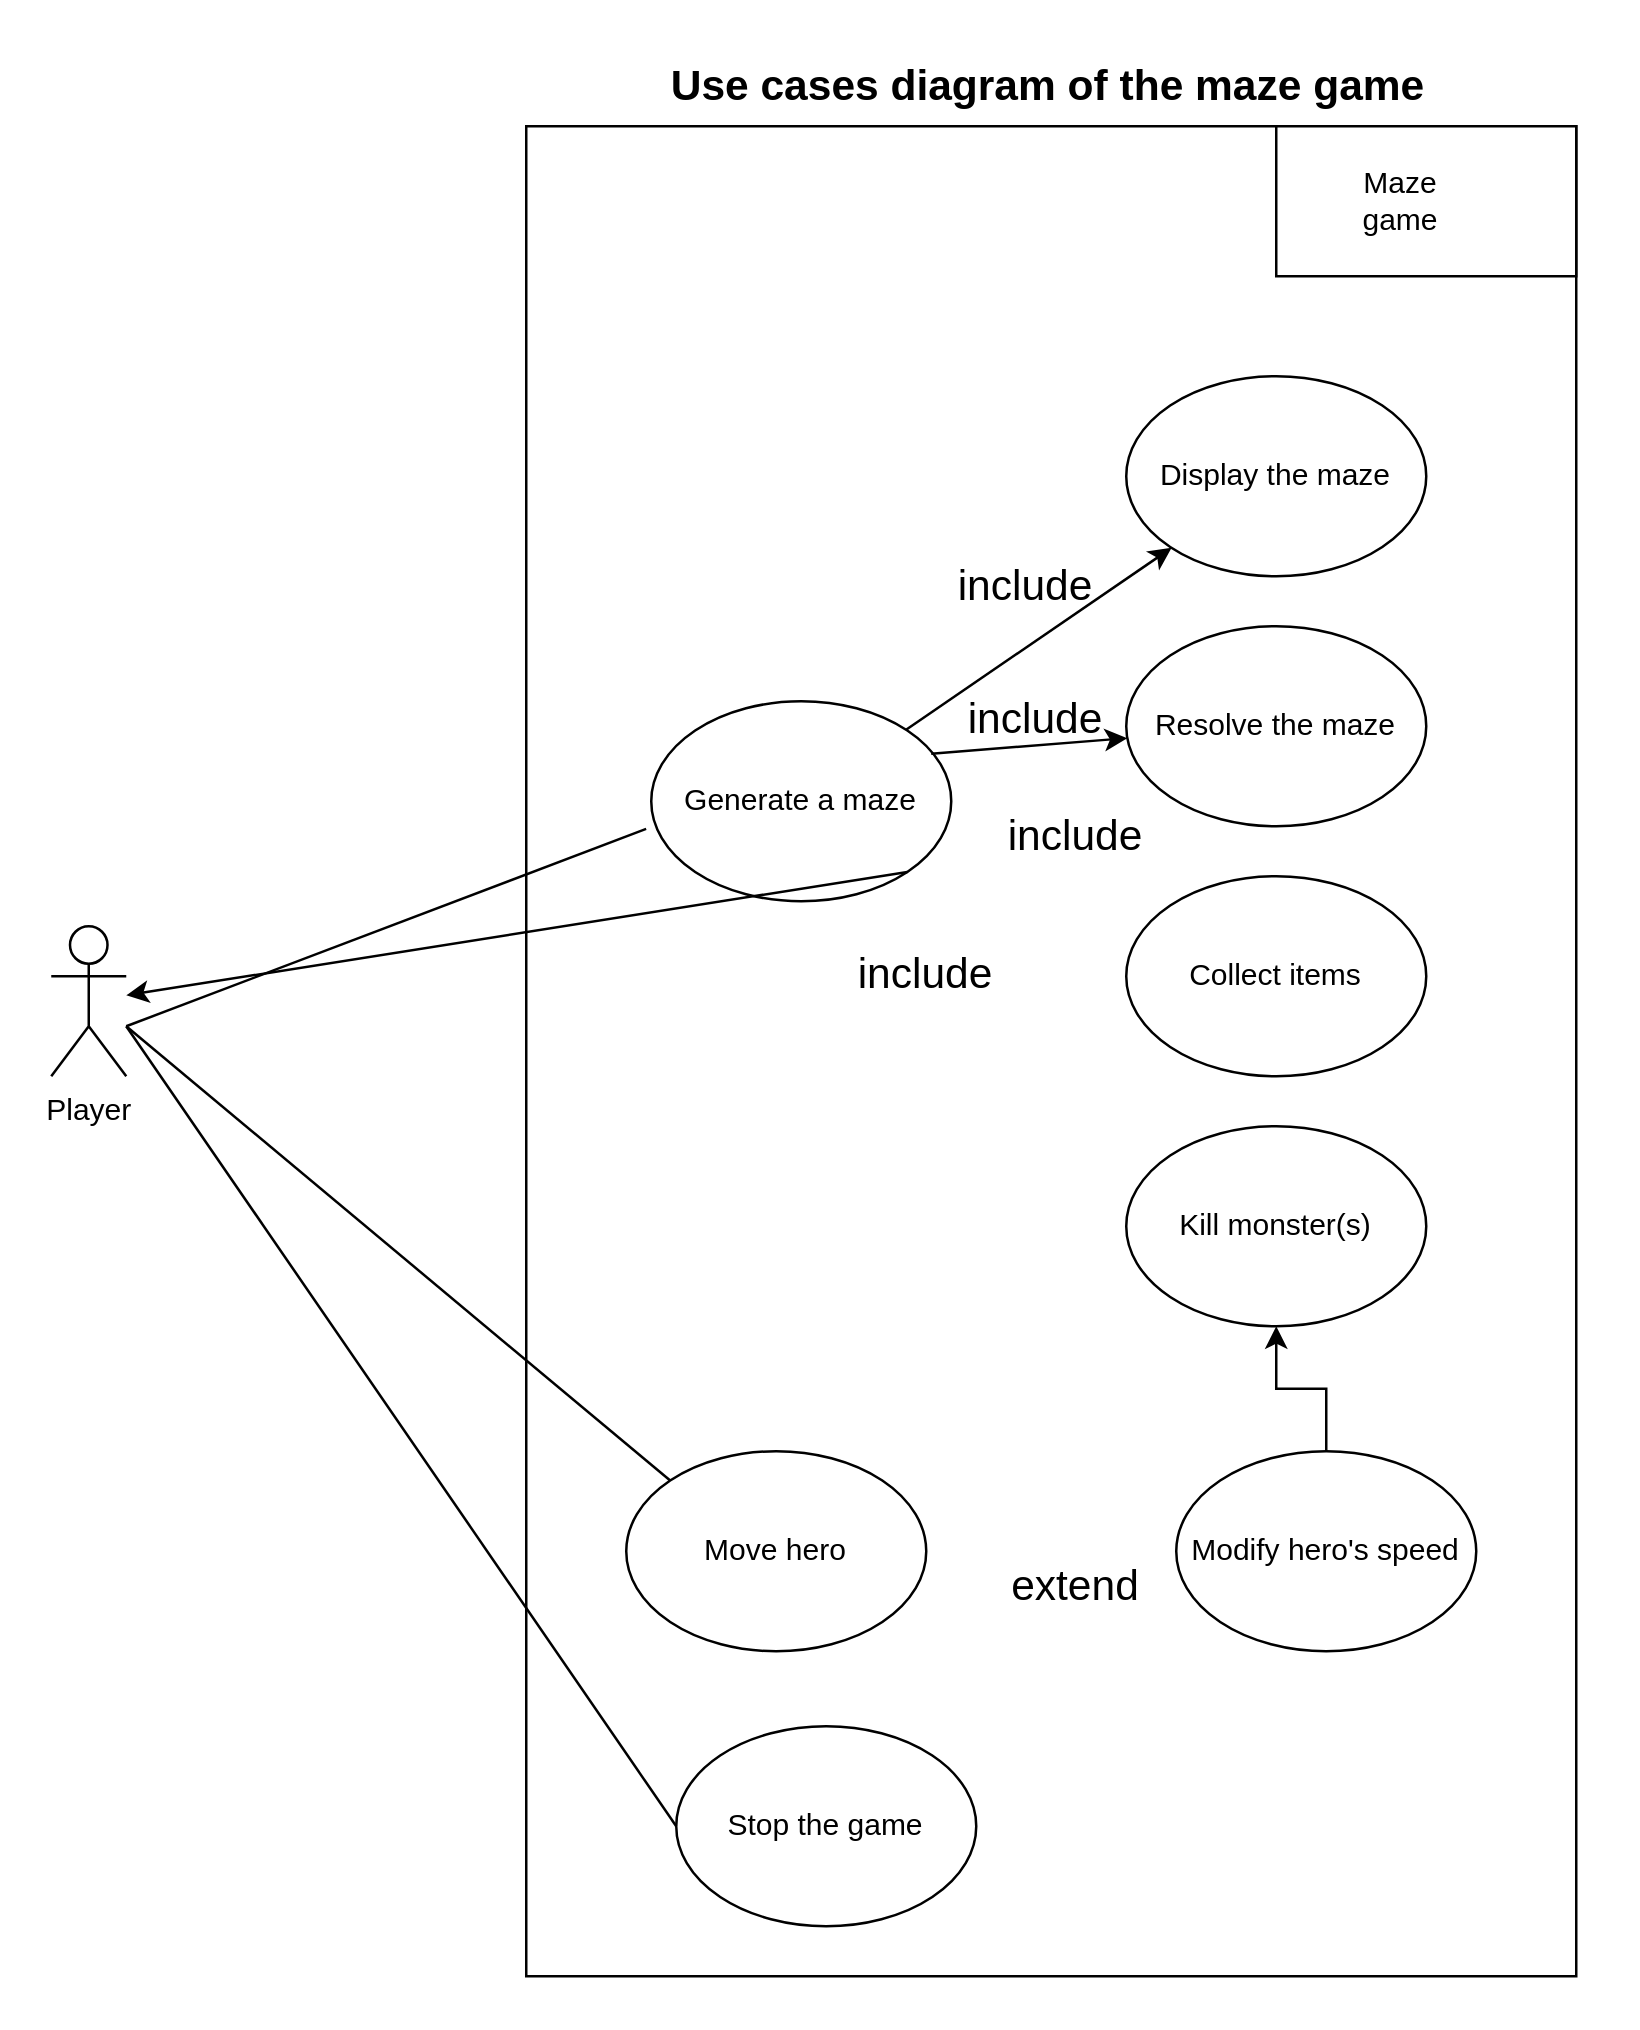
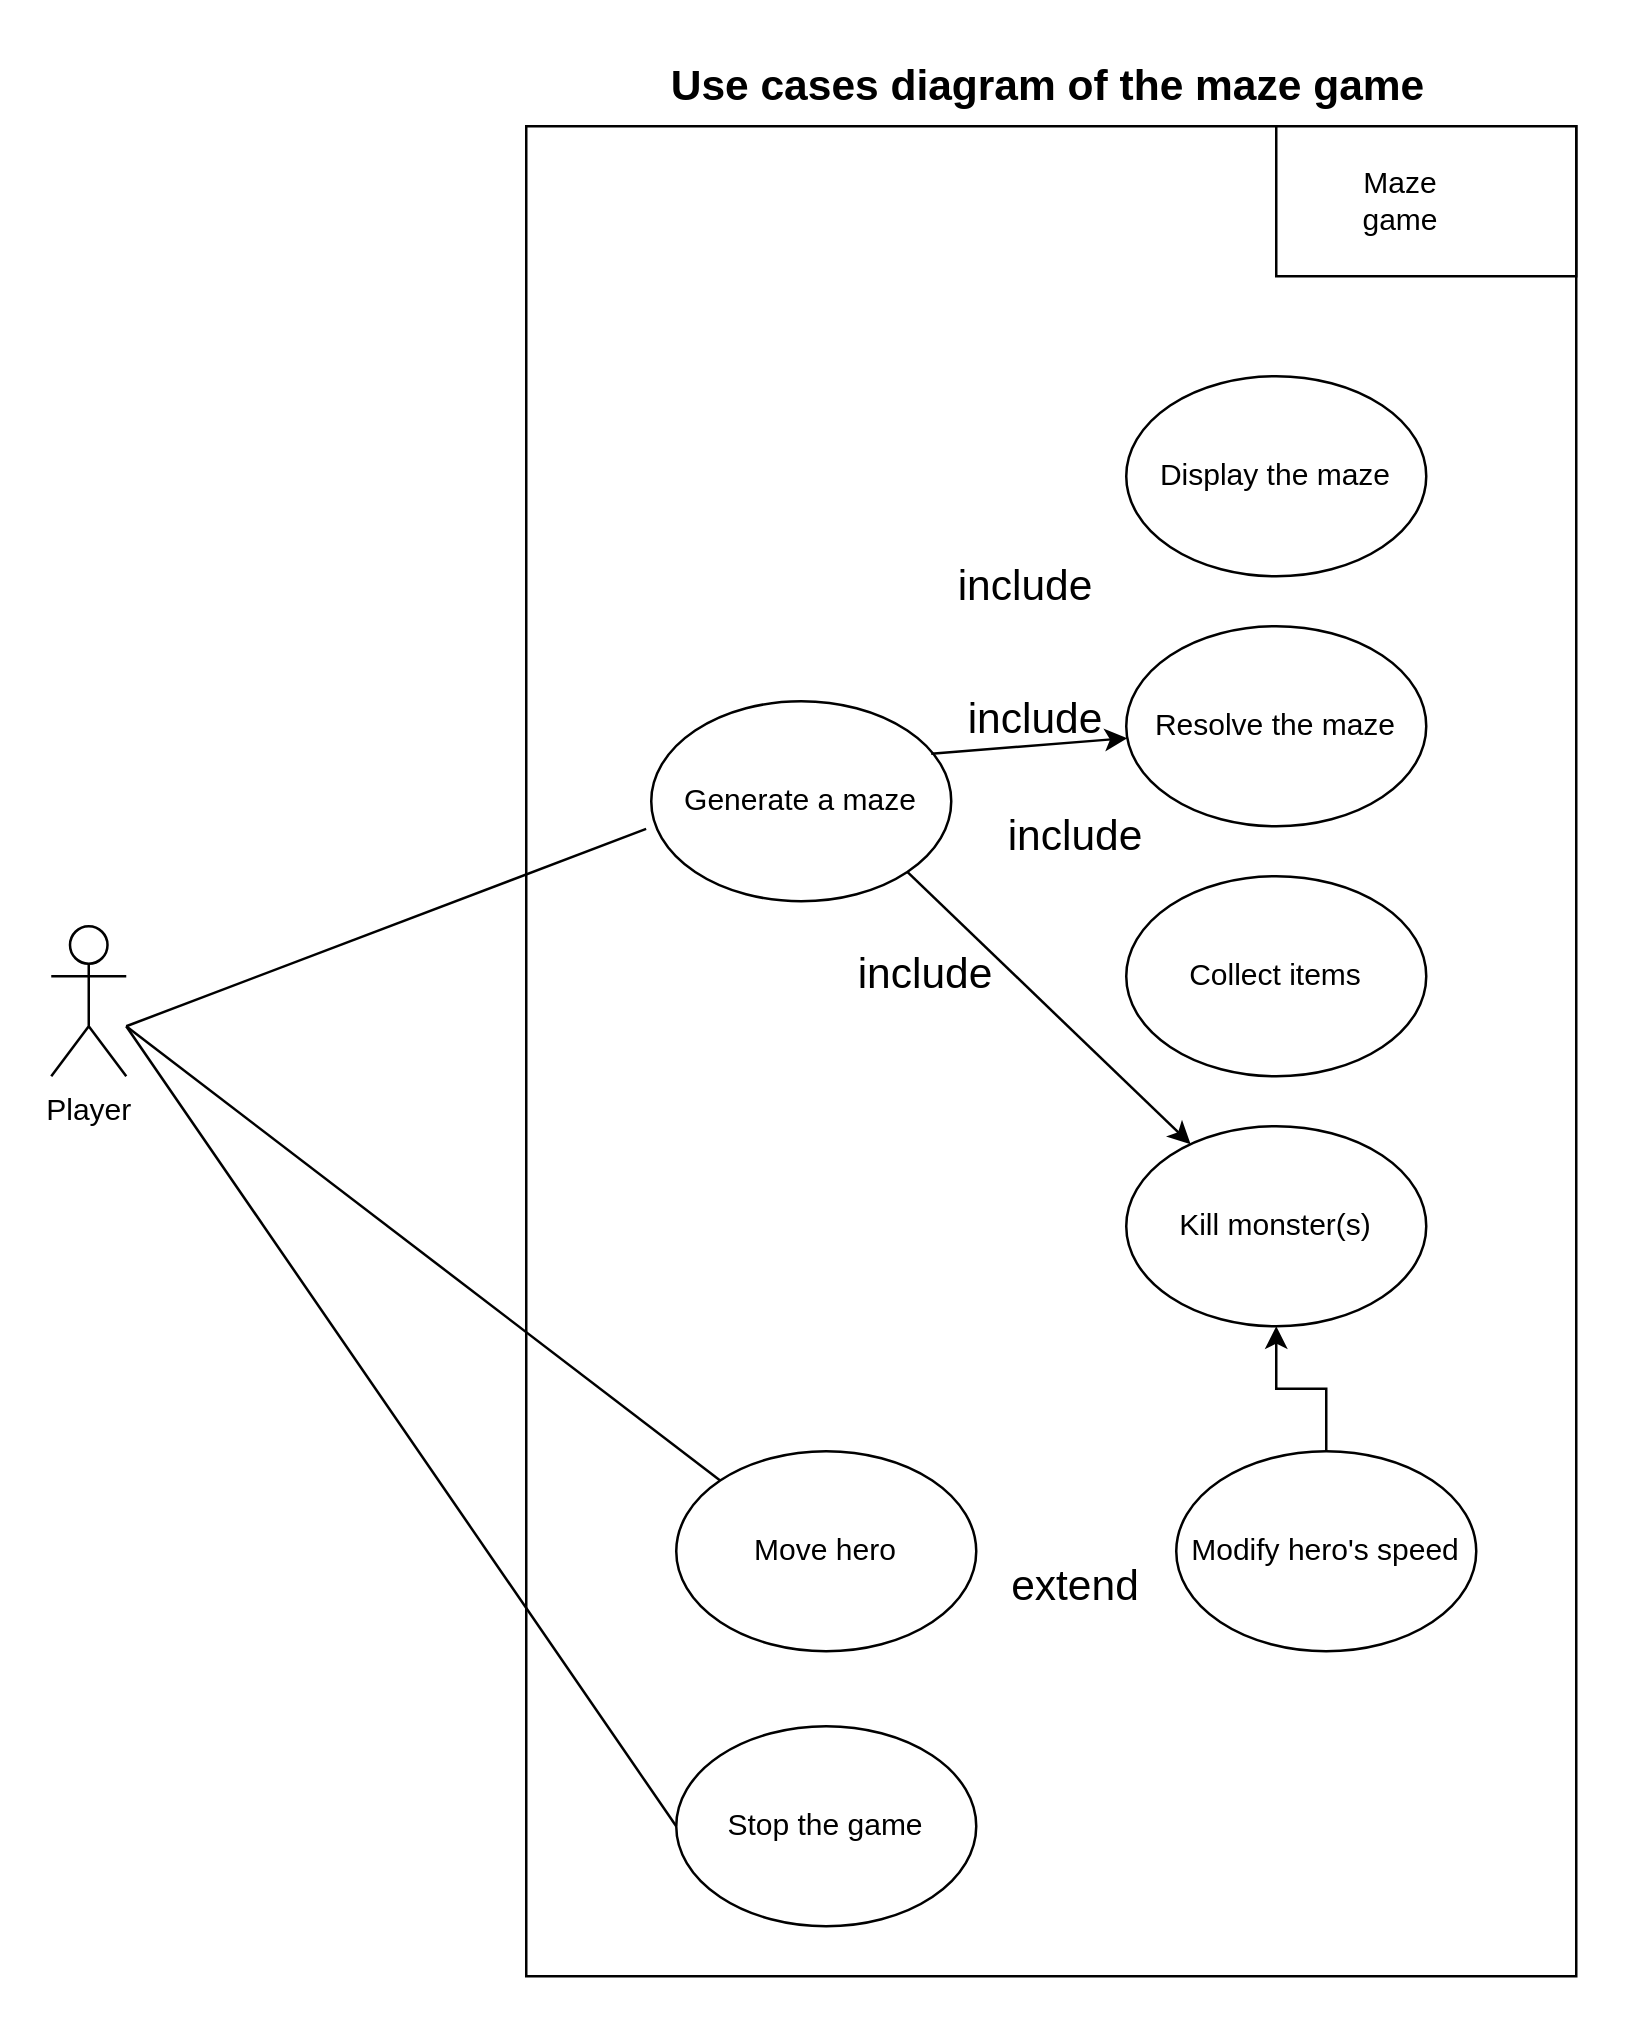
edge "Generate a maze" -> "Display the maze": removed
edge "Generate a maze" -> "Player": now "Generate a maze" -> "Kill monster(s)"
node "Move hero": moved (776, 1551) -> (826, 1551)
